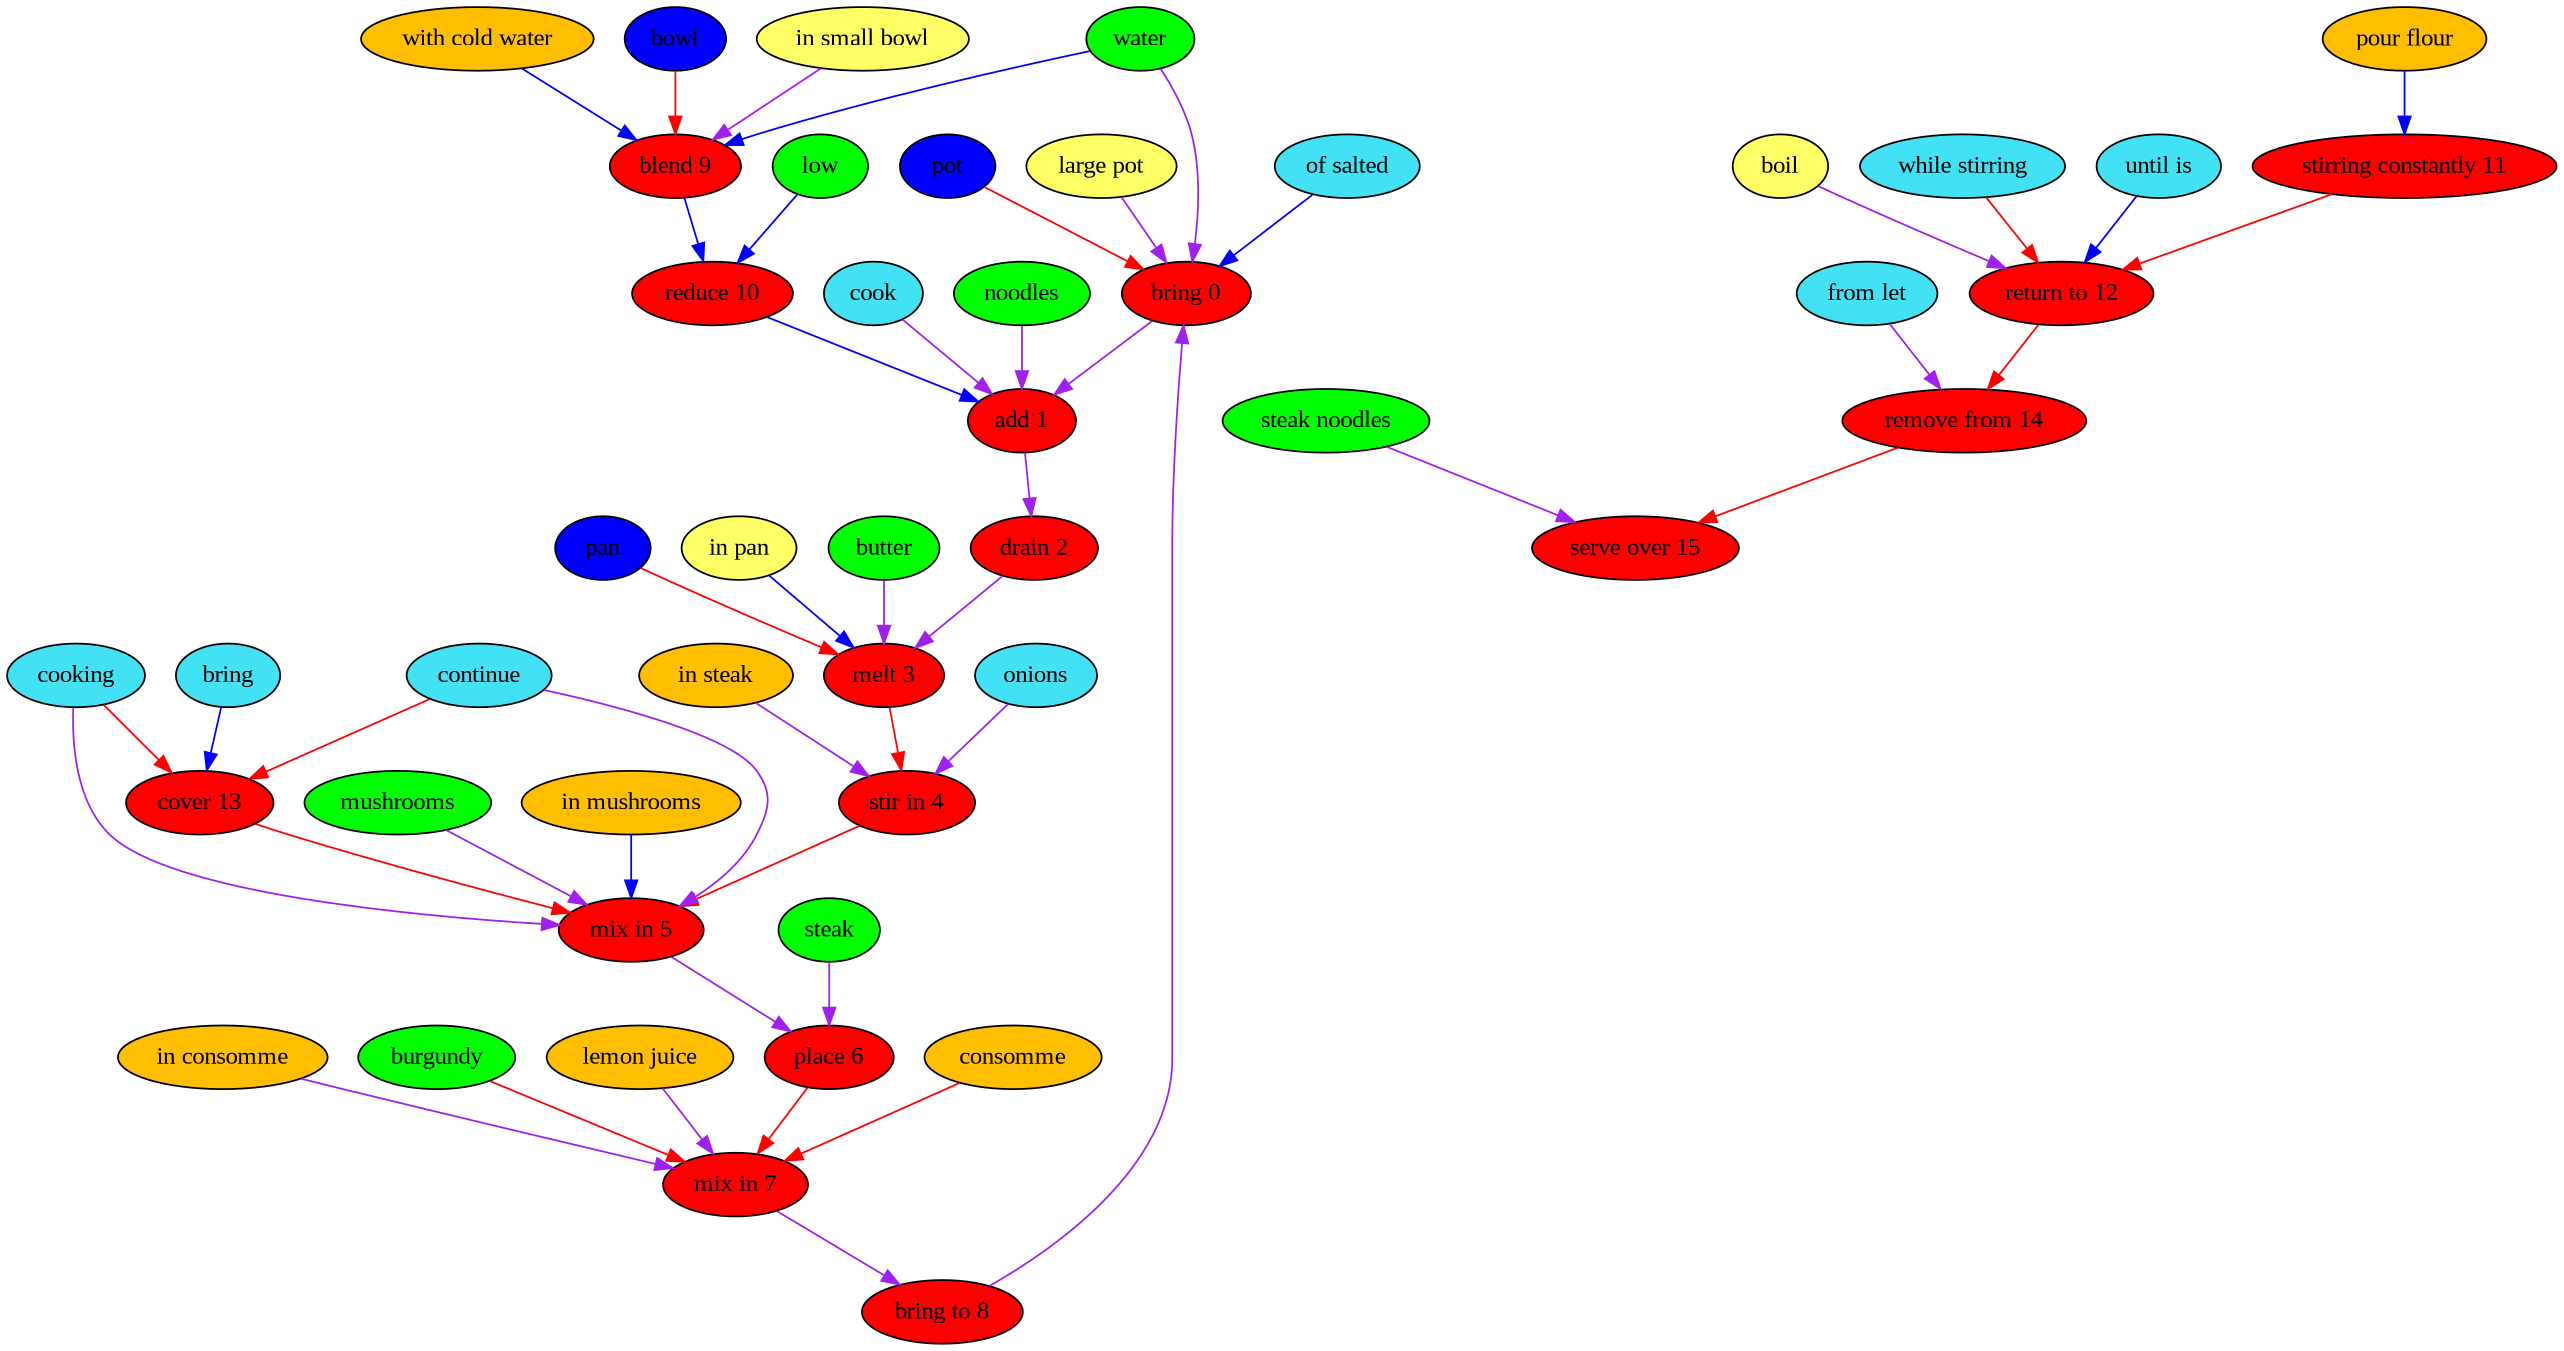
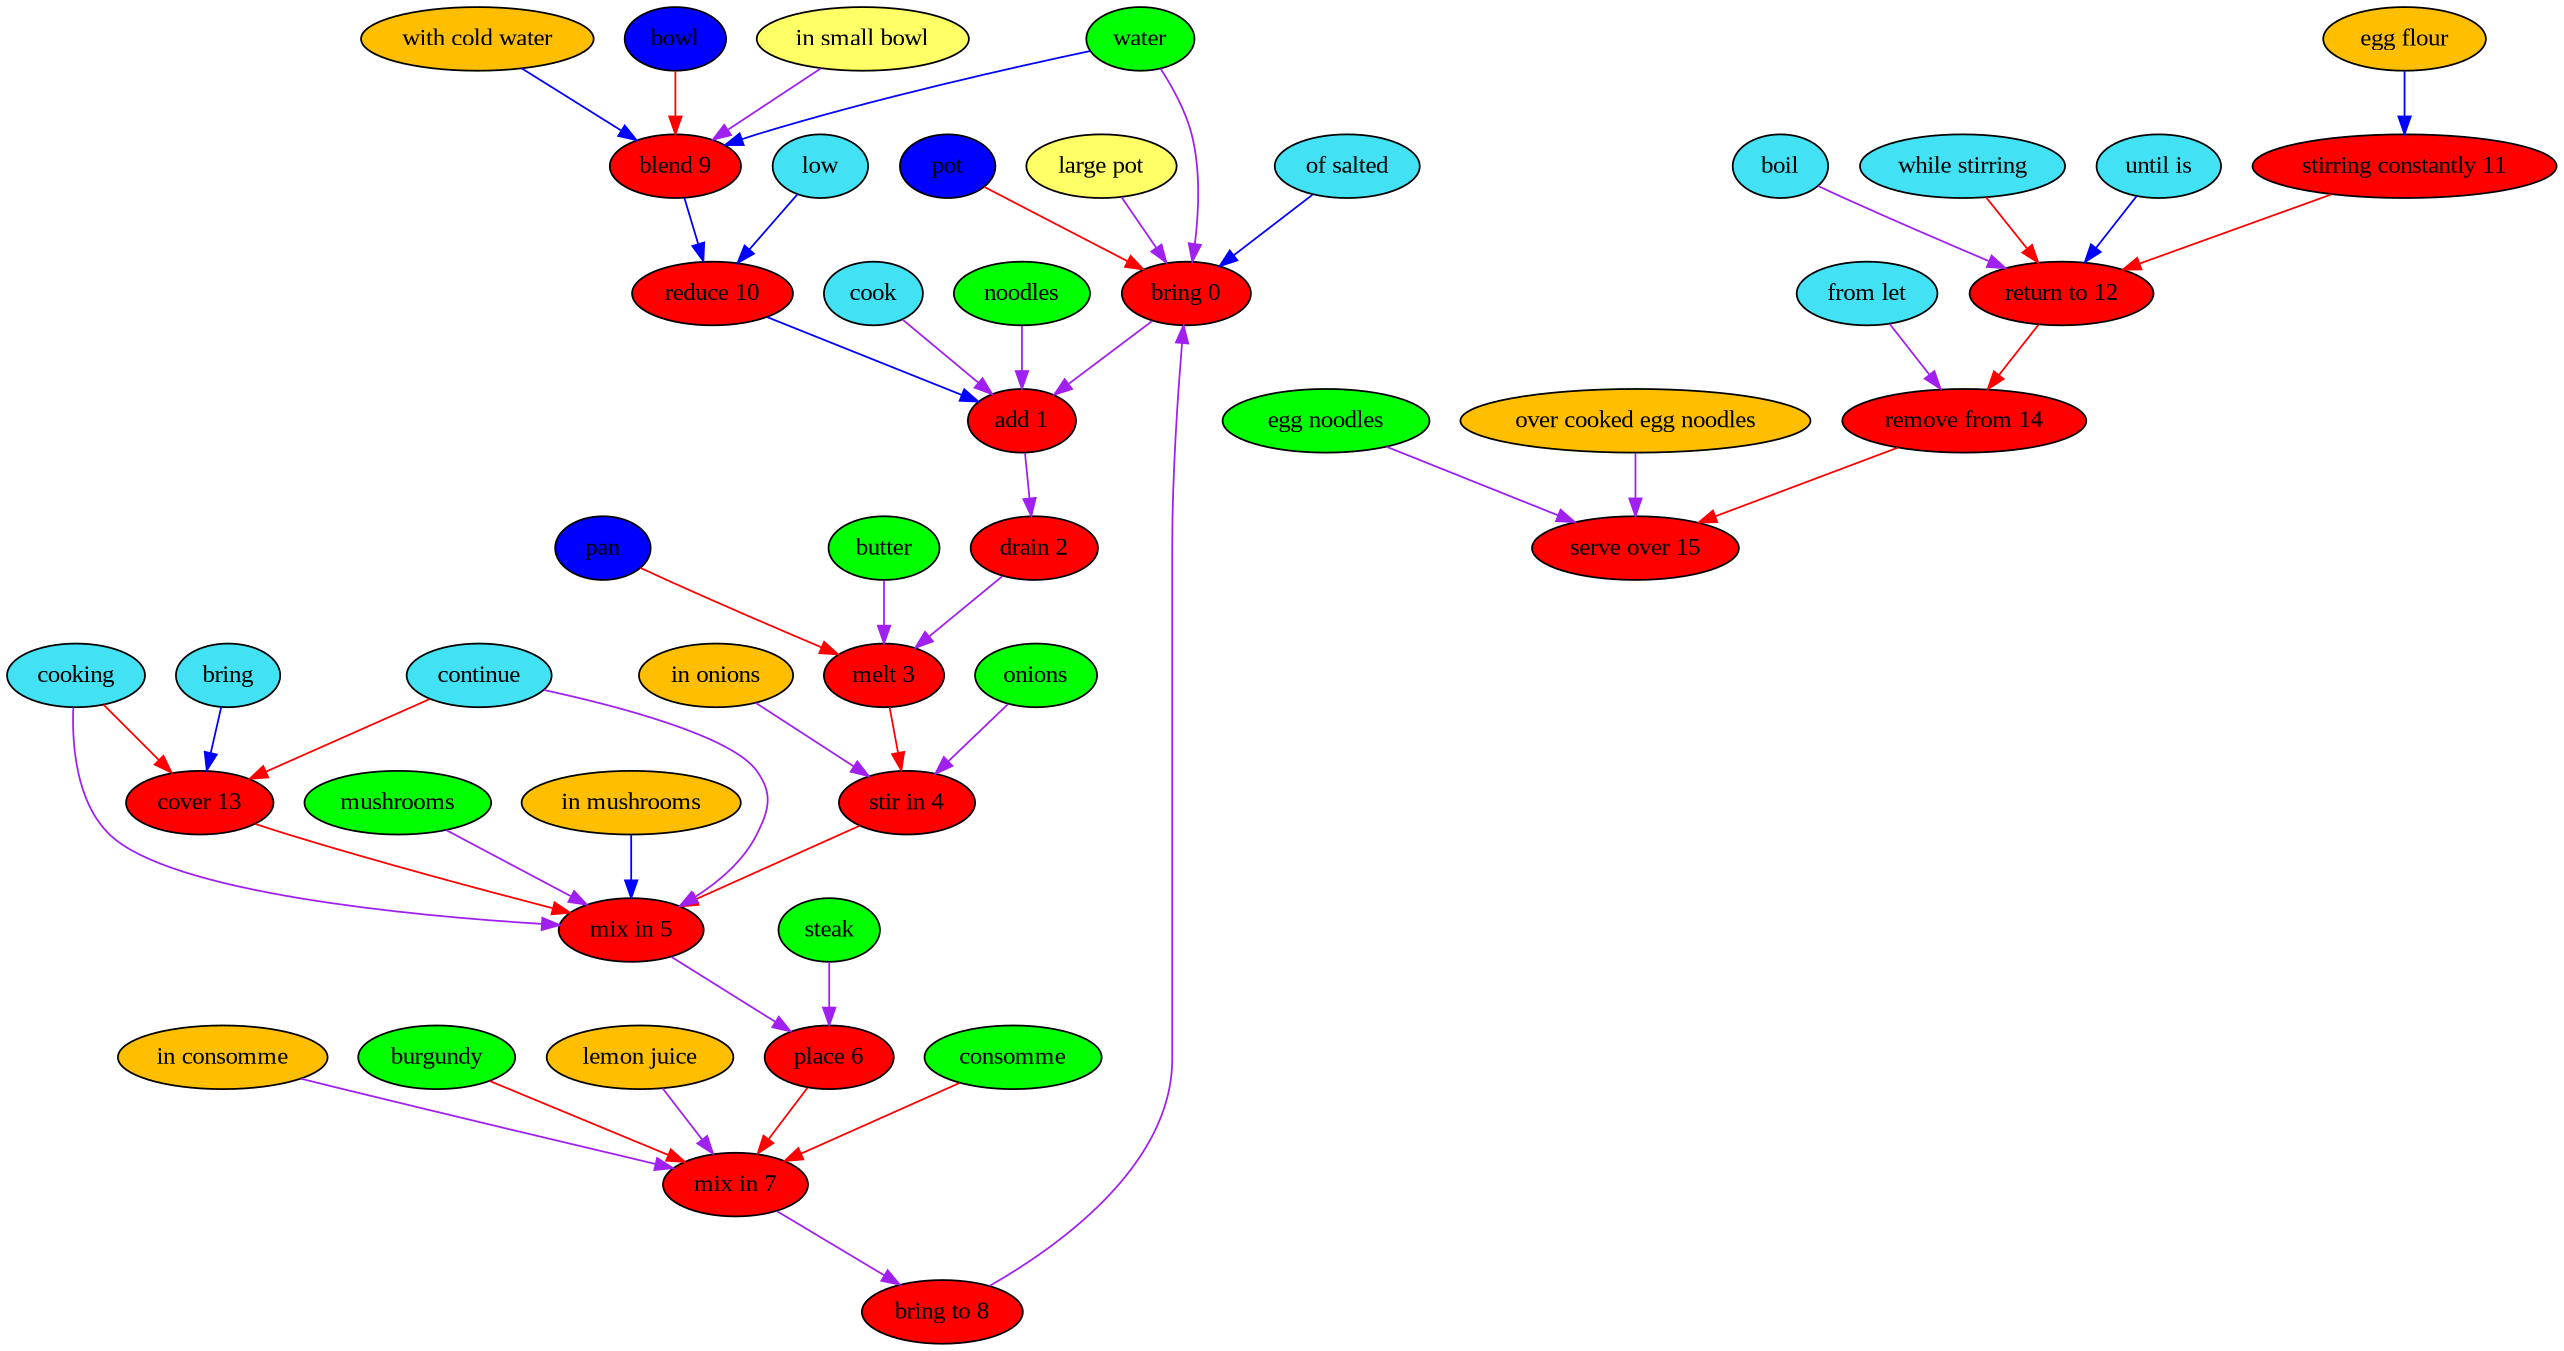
node "pour flour": label "pour flour" -> "egg flour"
node "low": fillcolor green -> #42e2f4
node "boil": fillcolor #ffff66 -> #42e2f4
node "steak noodles": label "steak noodles" -> "egg noodles"
node "over cooked egg noodles": added
node "in pan": removed
node "in steak": label "in steak" -> "in onions"
node "onions": fillcolor #42e2f4 -> green
node "consomme": fillcolor #ffbf00 -> green
